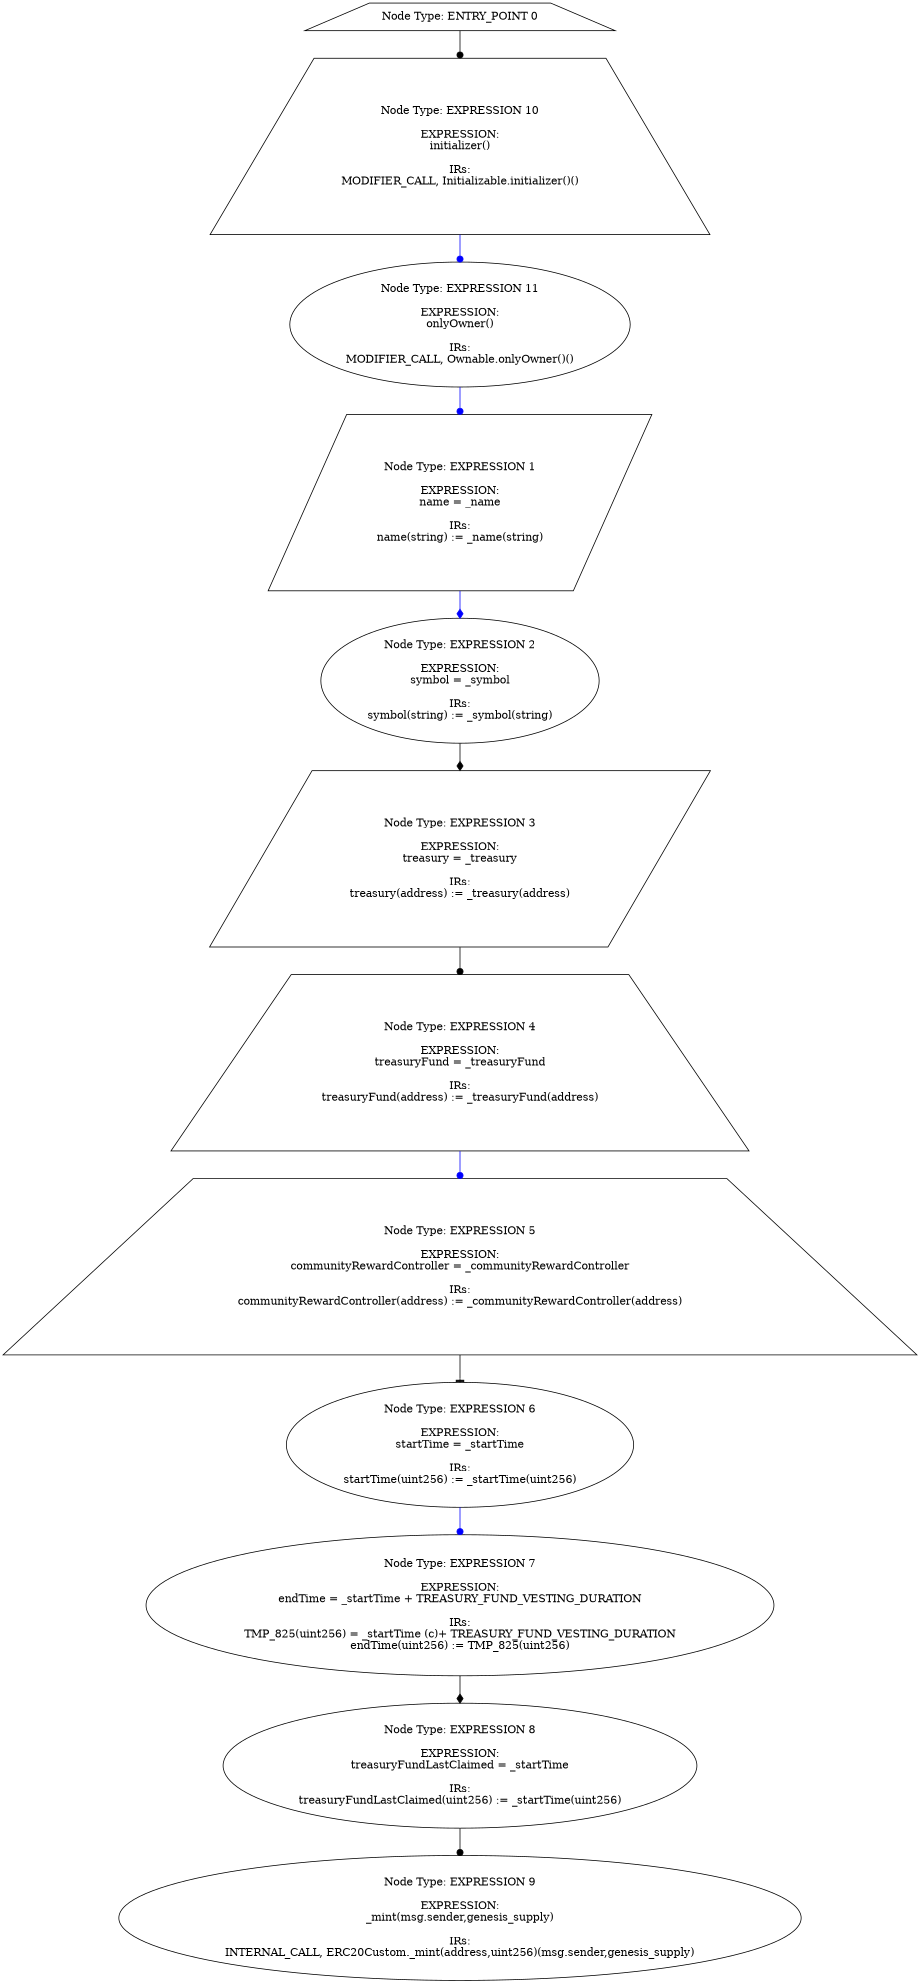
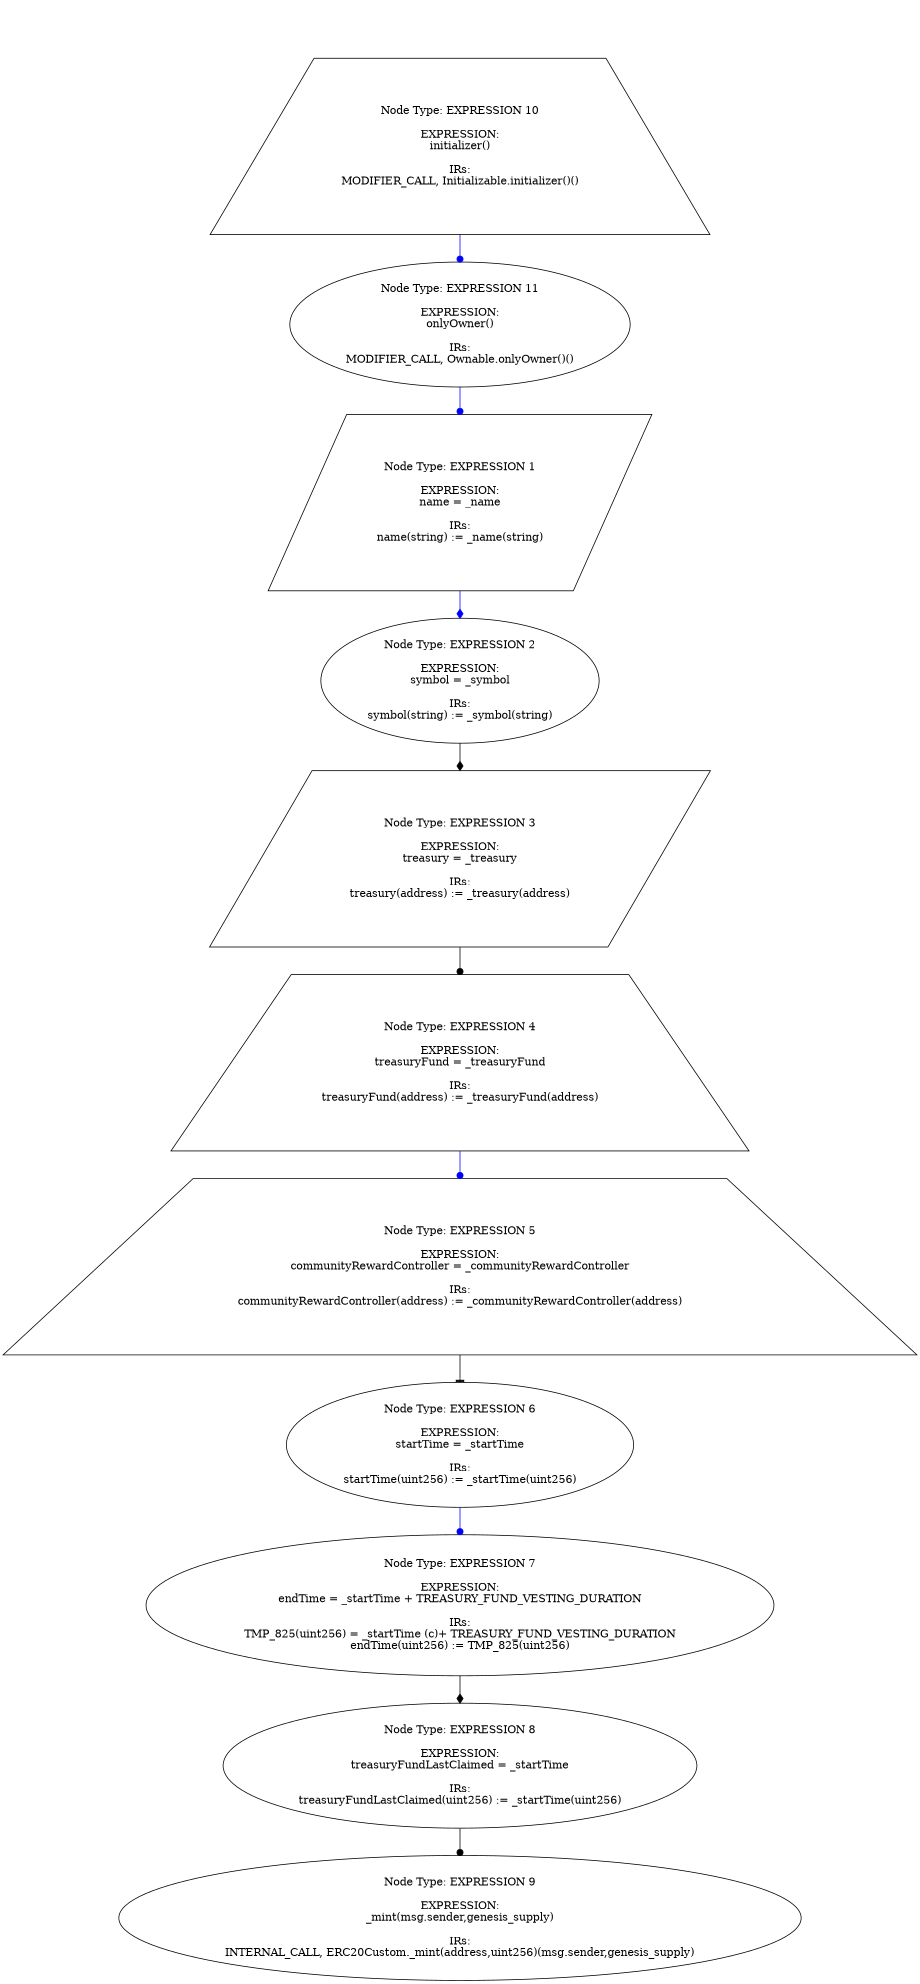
node "Node Type: ENTRY_POINT 0": removed
